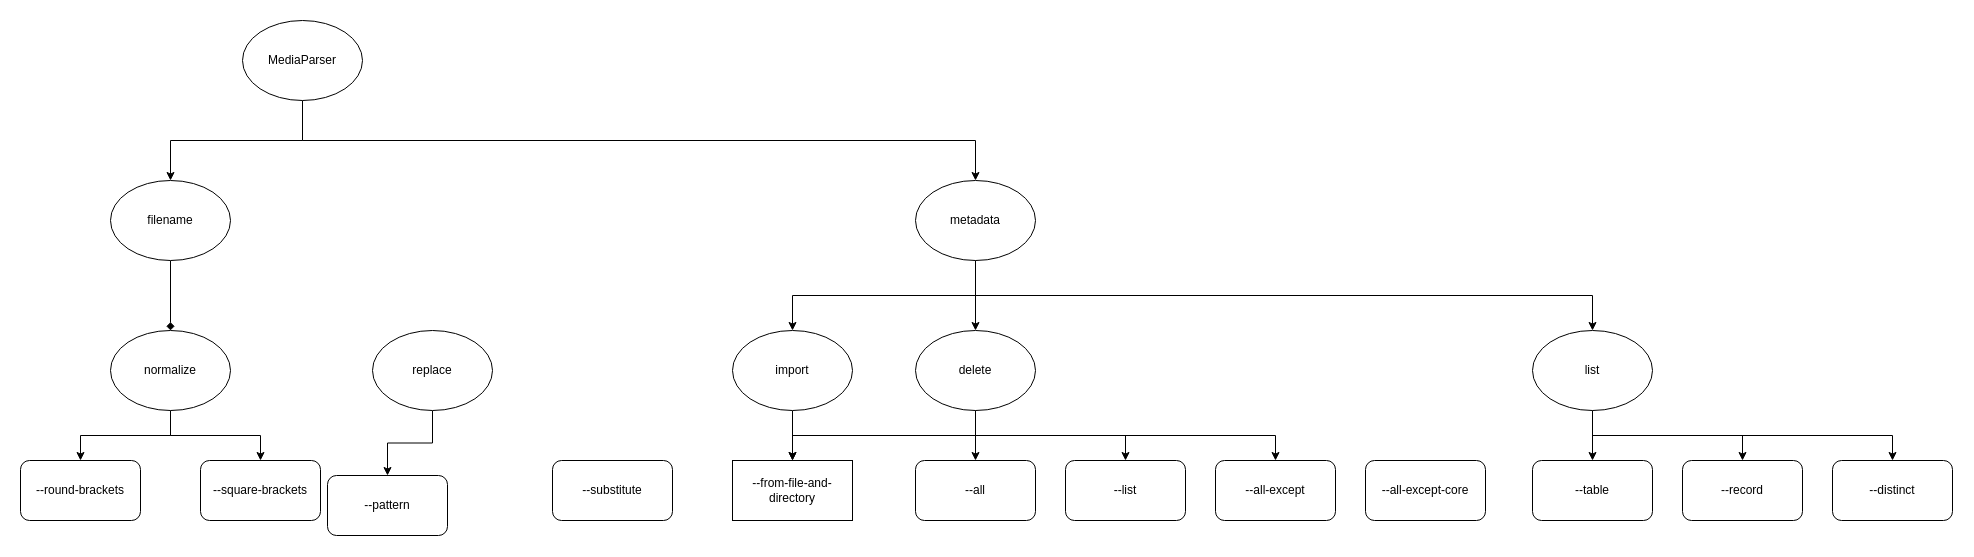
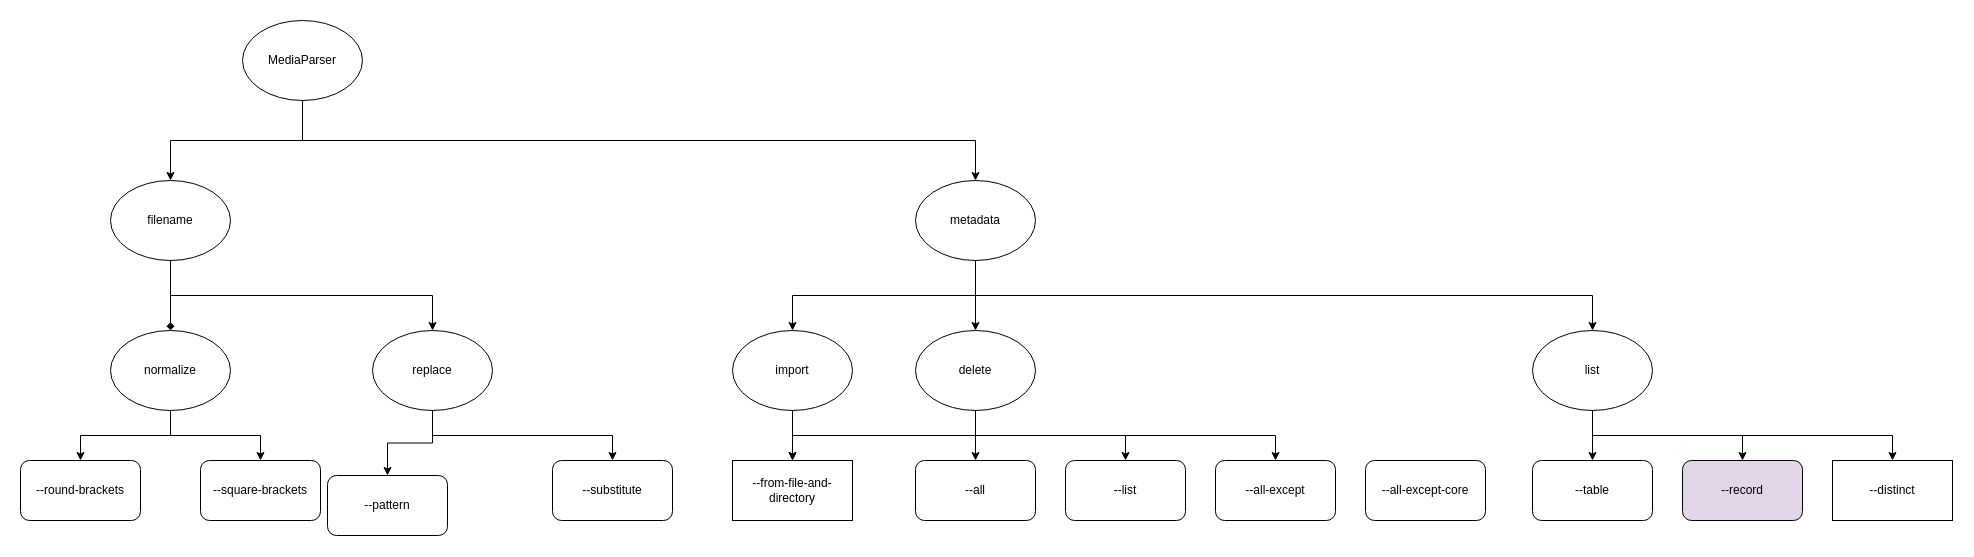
edge "filename" -> "replace": added
edge "replace" -> "--substitute": added
node "--record": fillcolor #ffffff -> #e1d5e7
node "--distinct": shape rounded rectangle -> rectangle
